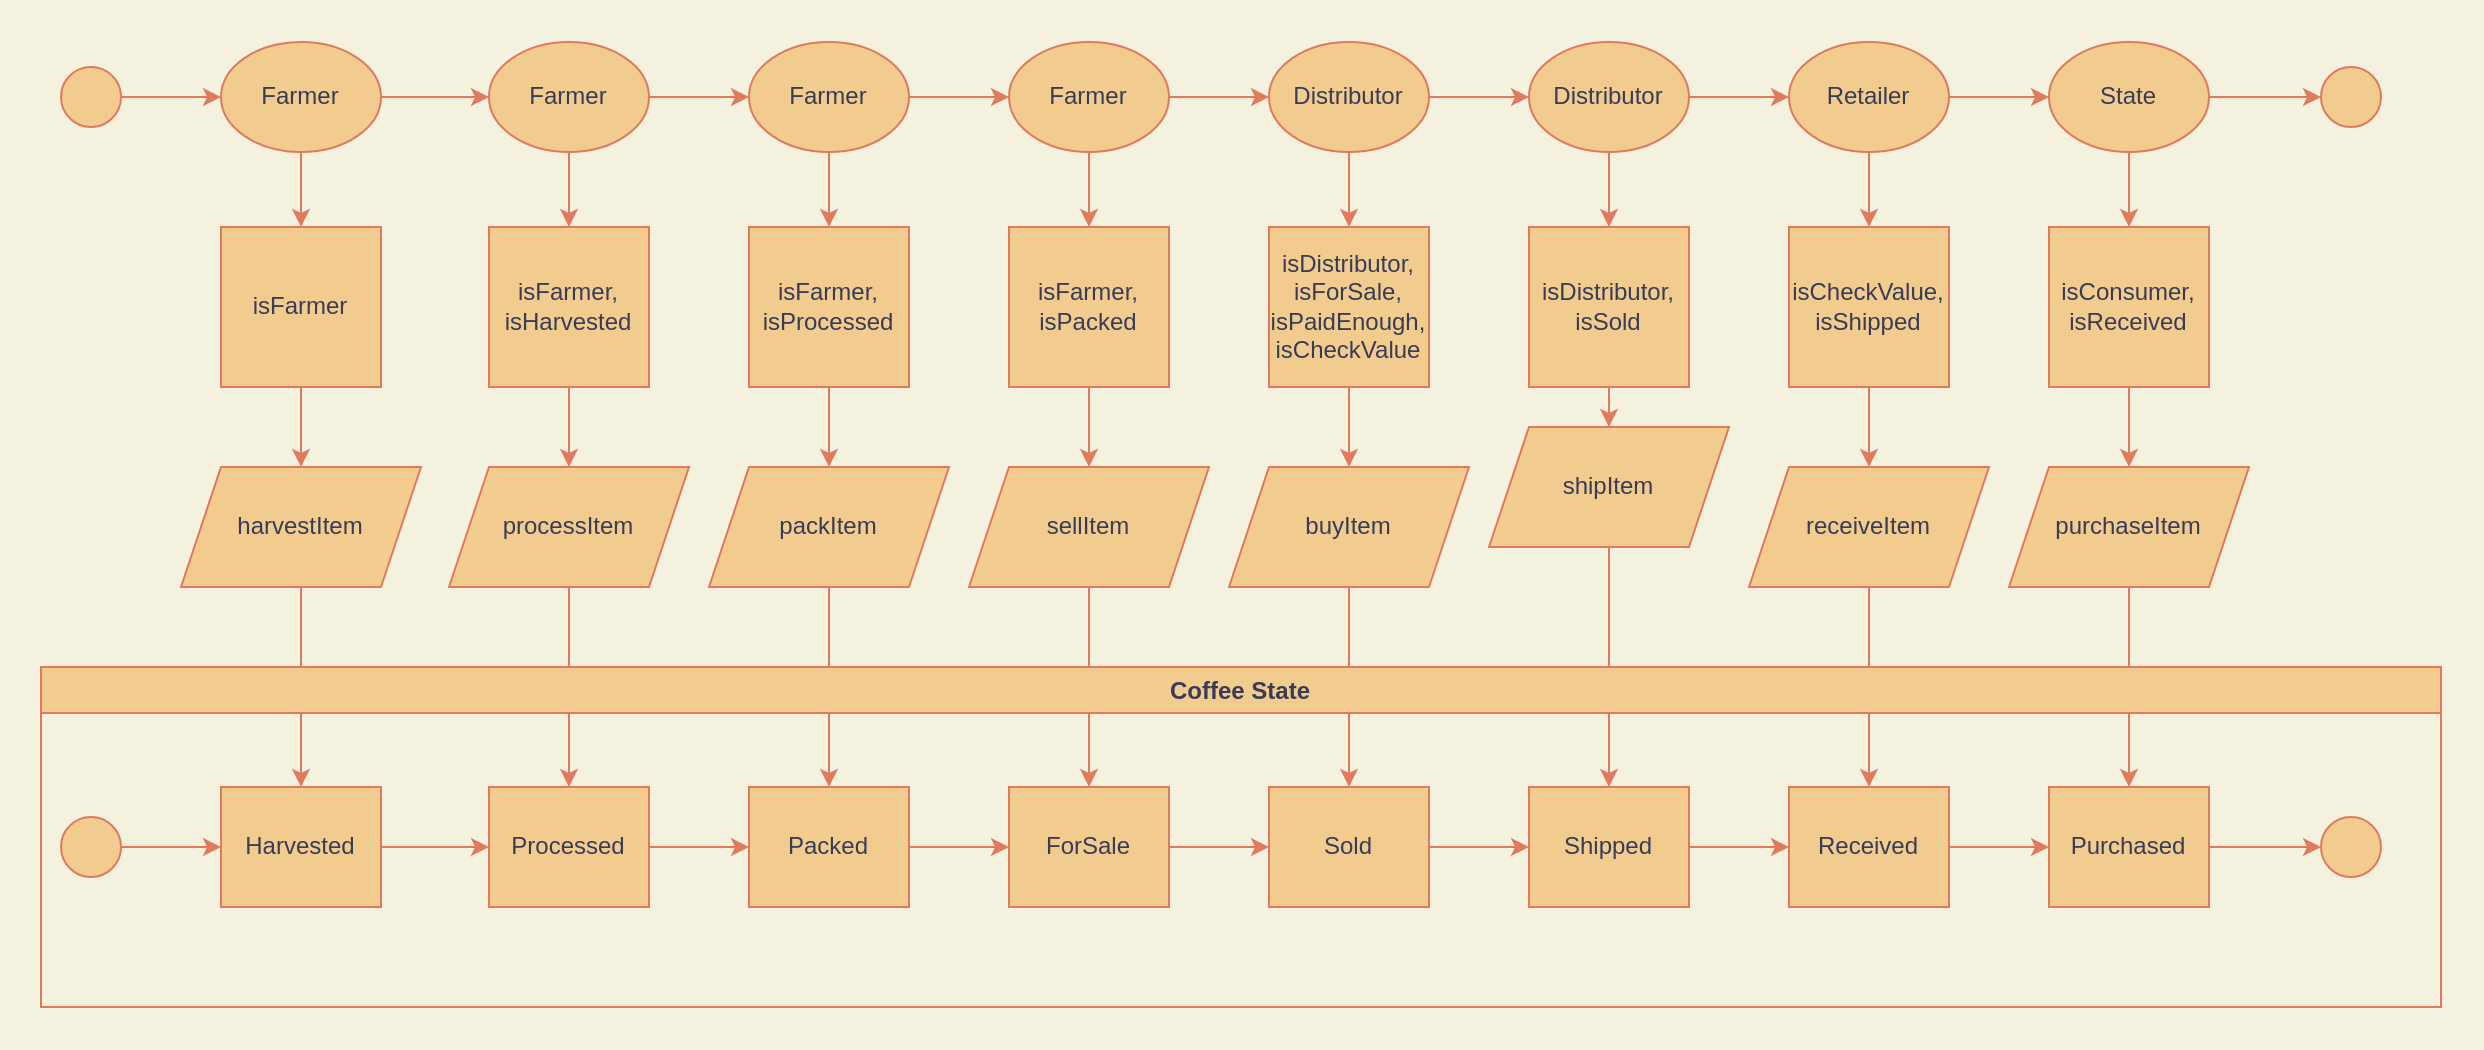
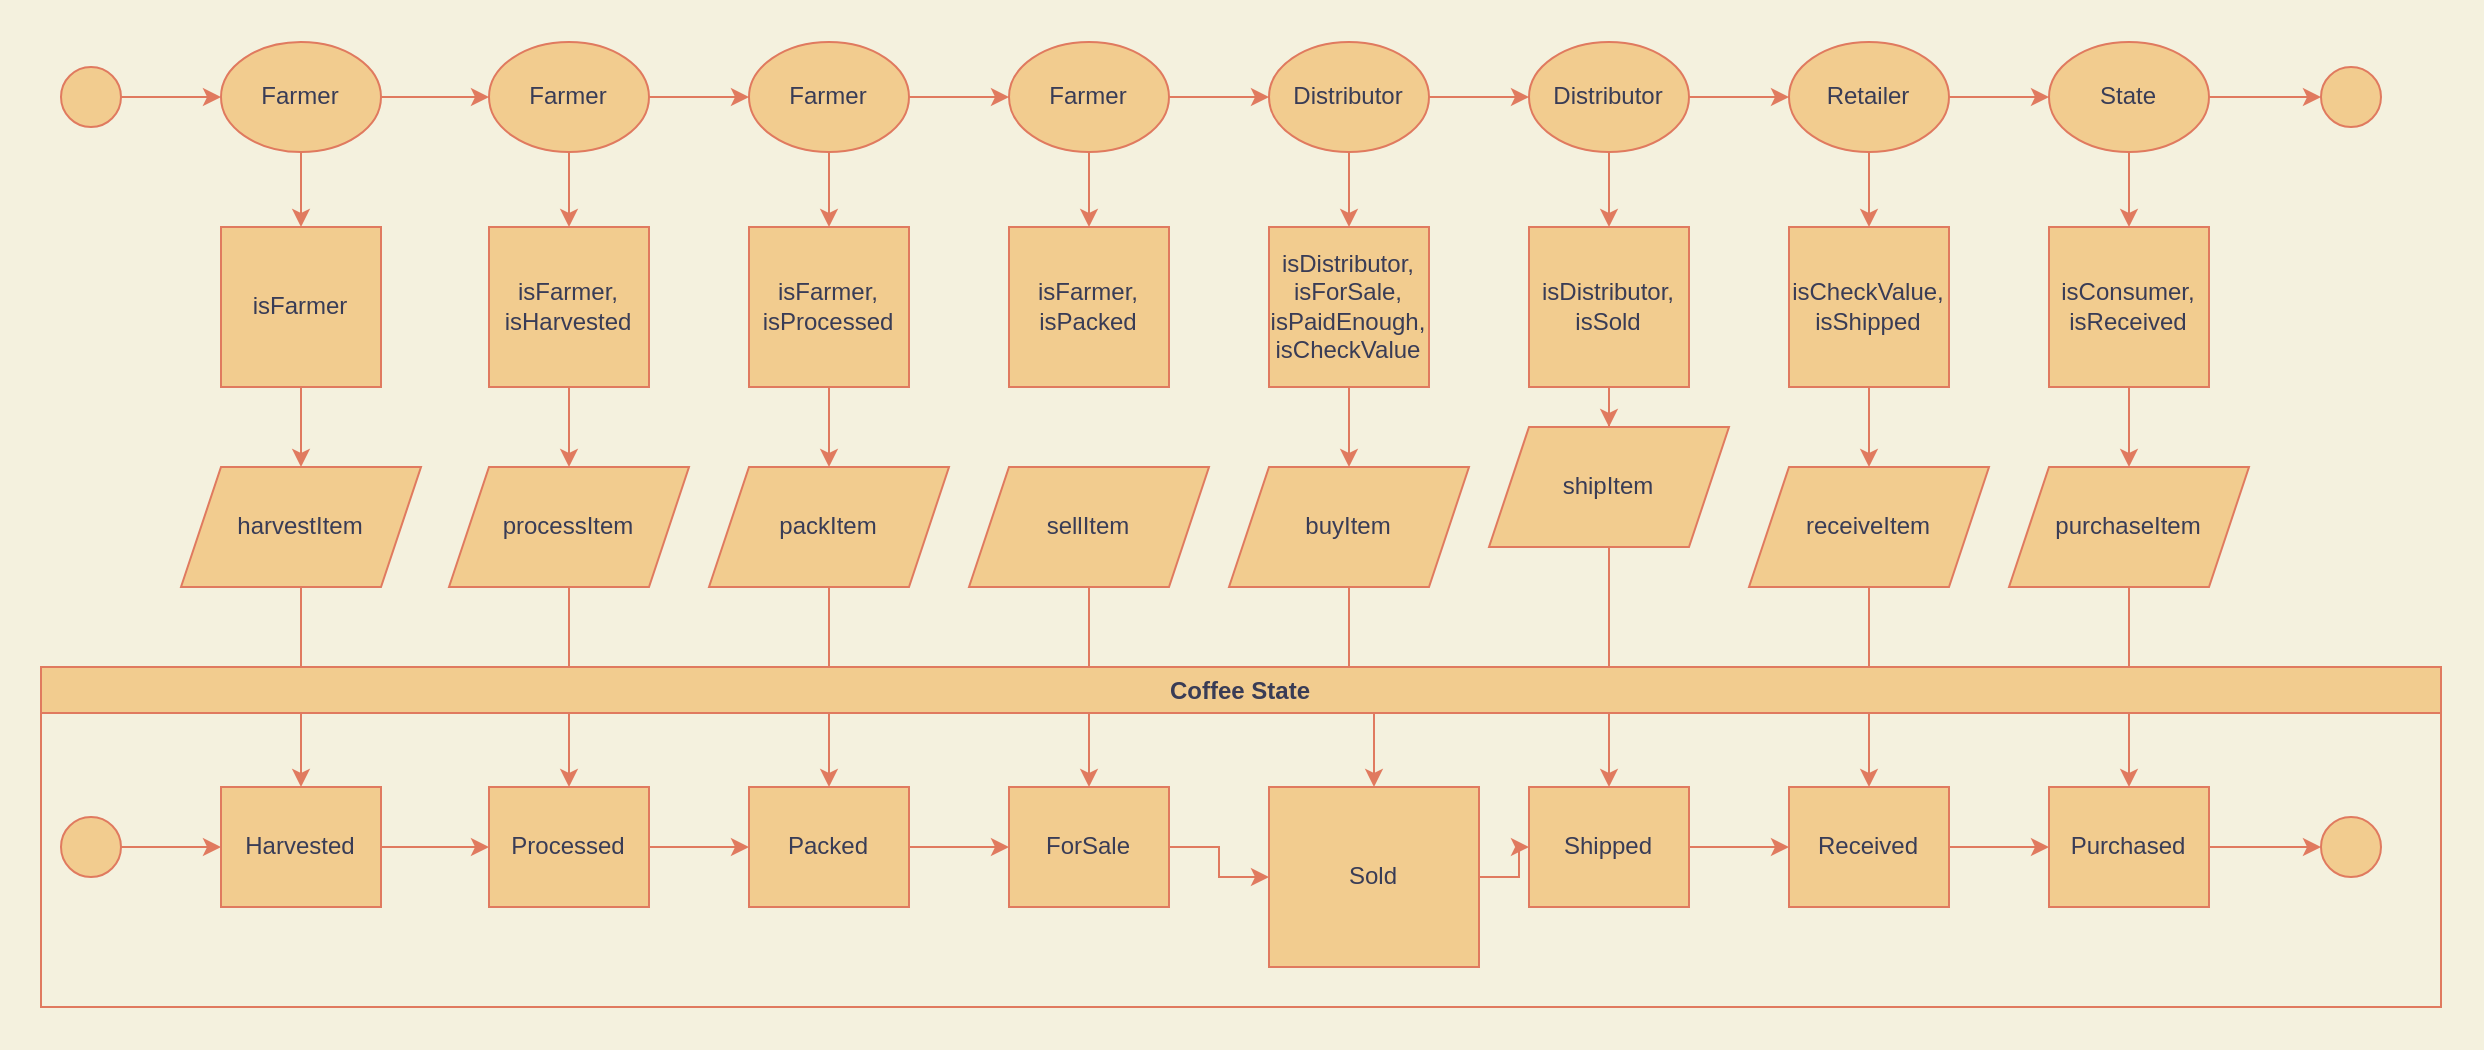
edge "isFarmer, isPacked" -> "sellItem": removed
node "Sold": size 160x120 -> 210x180
